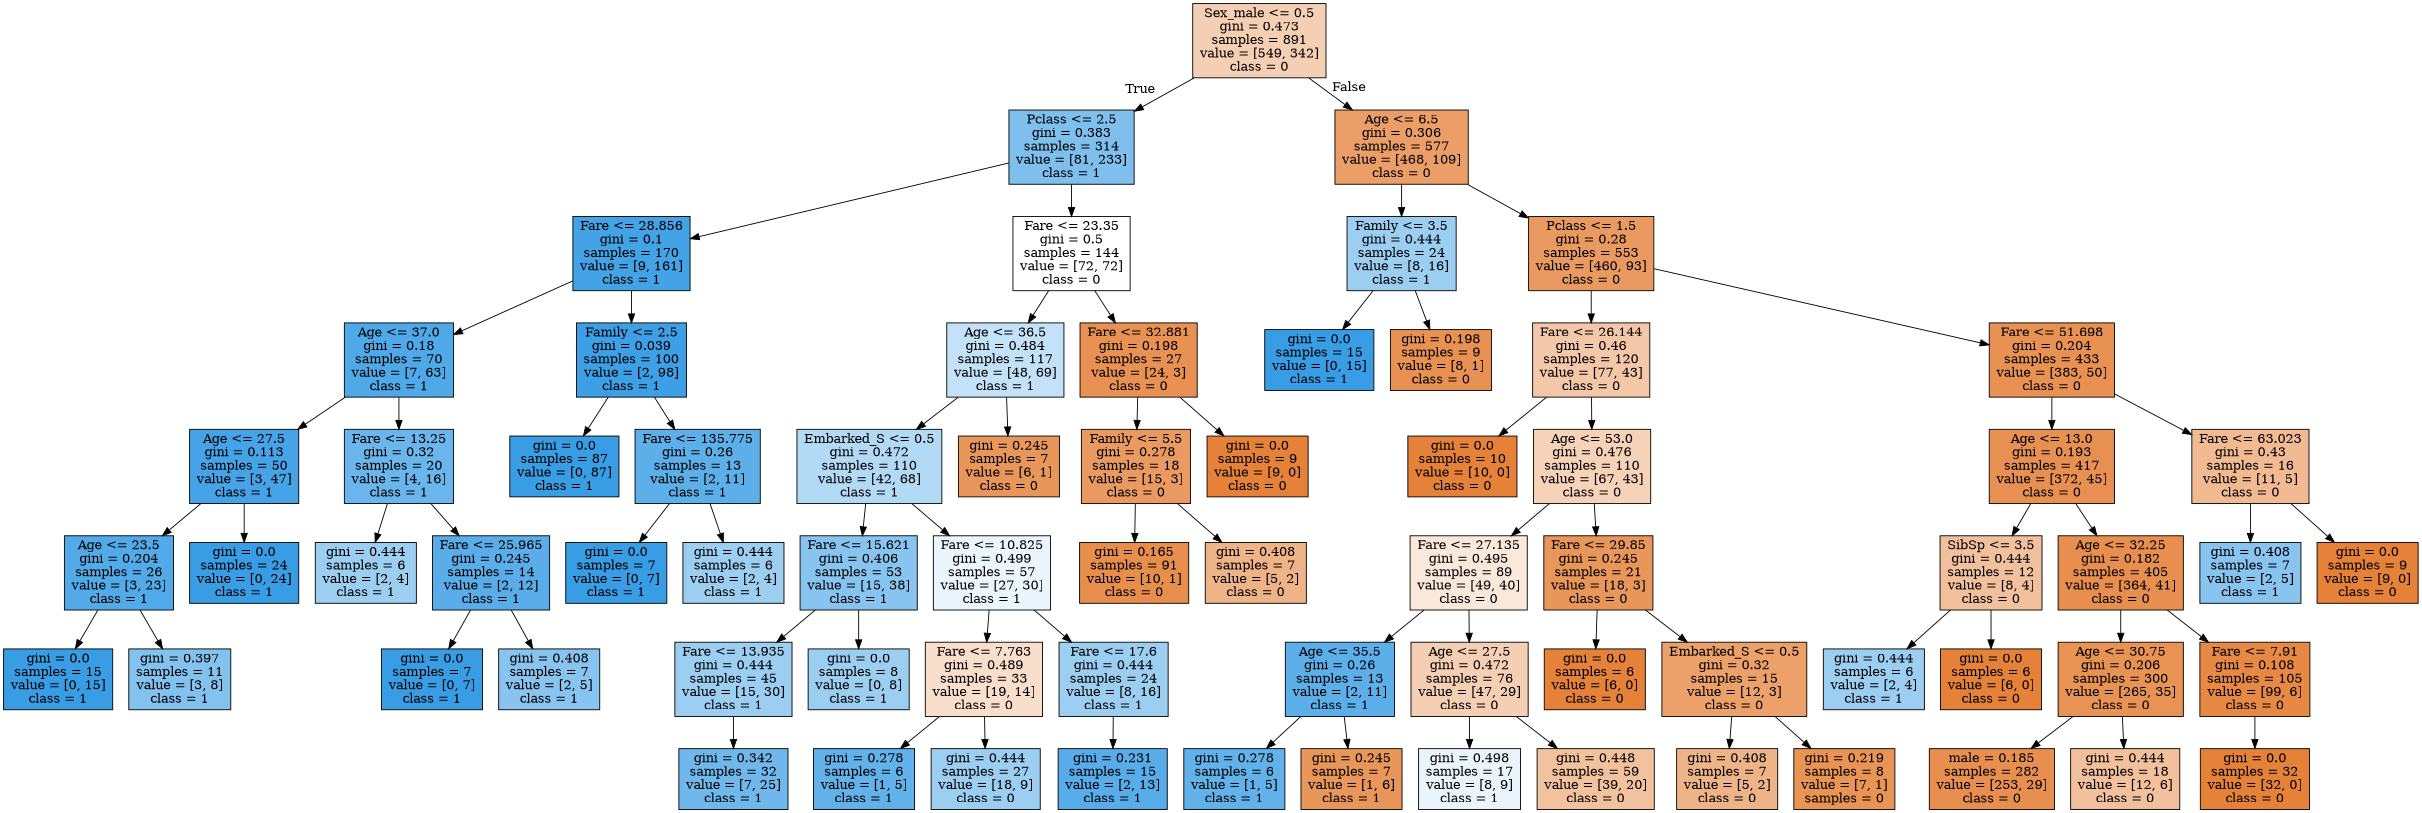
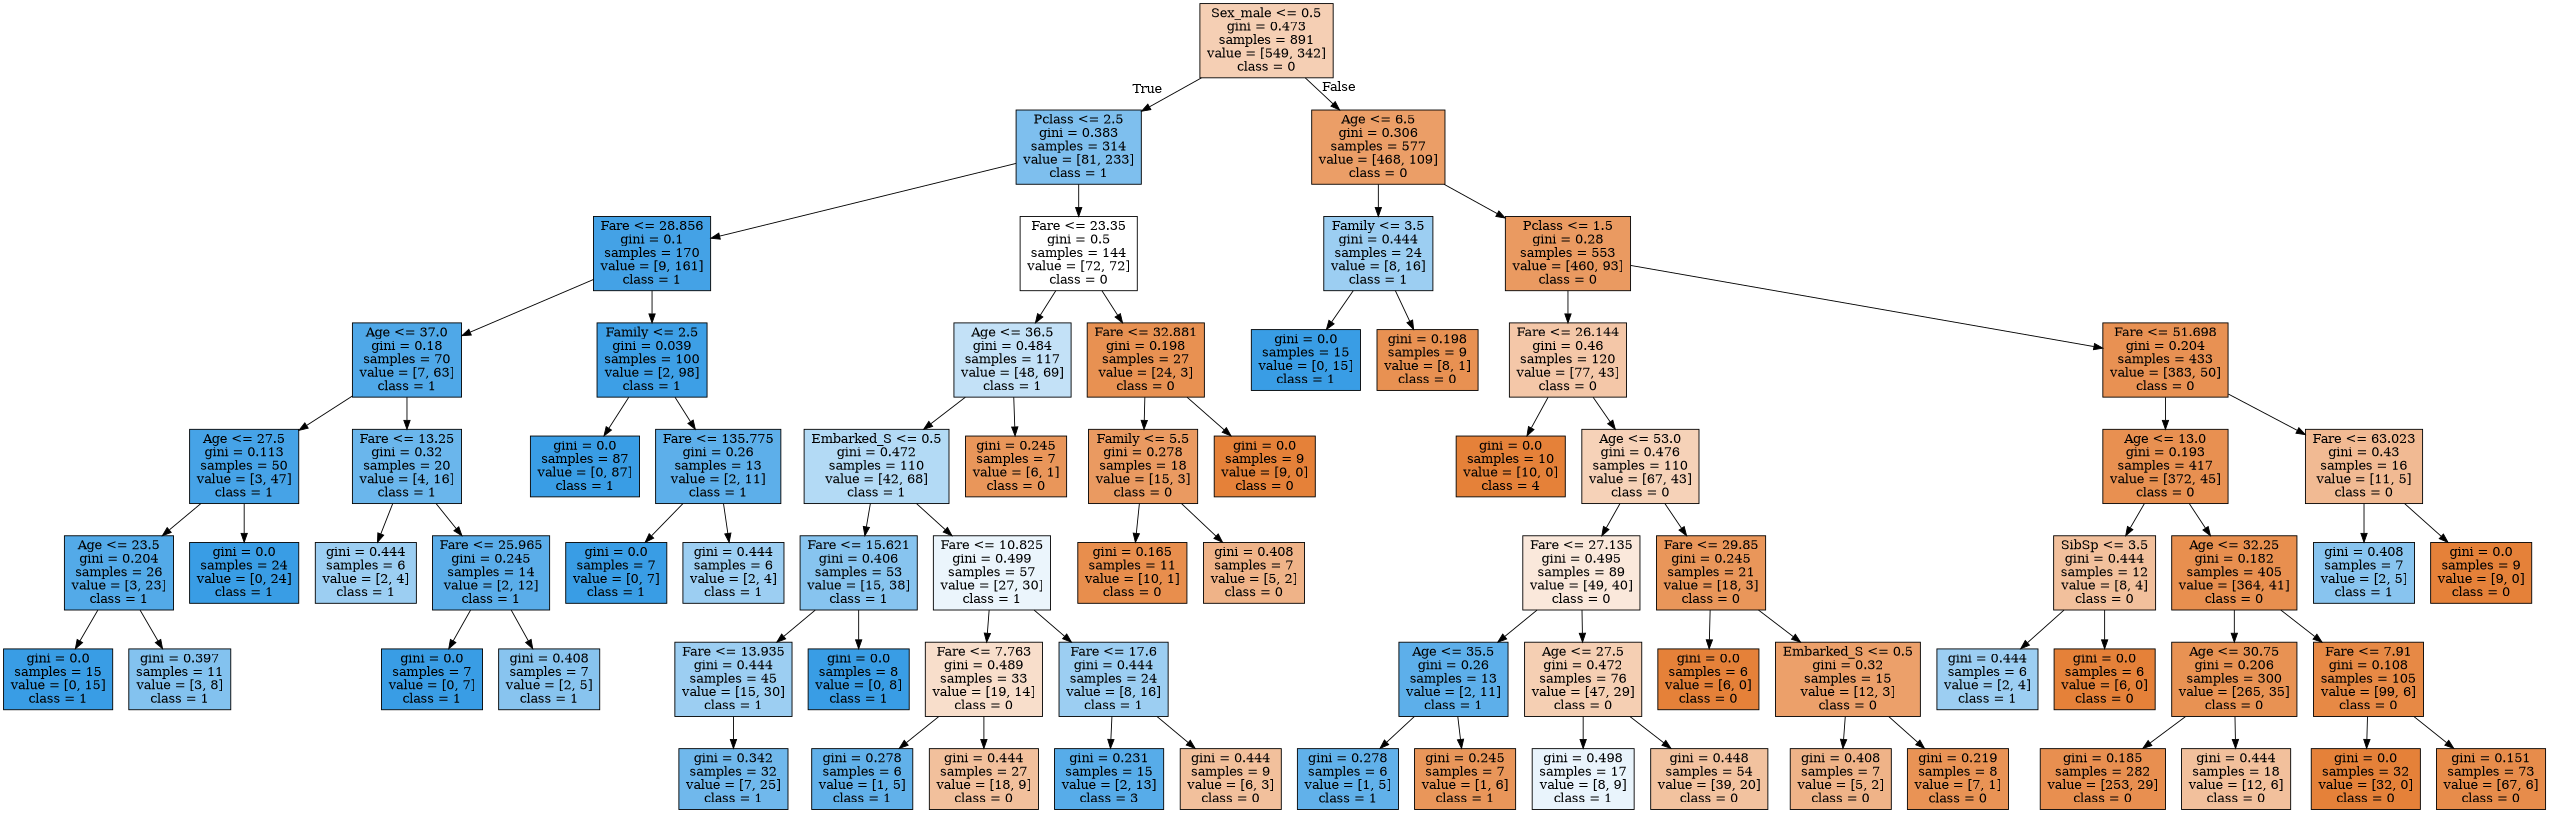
node "gini = 0.0 samples = 10 value = [10, 0] class = 0": label "gini = 0.0 samples = 10 value = [10, 0] class = 0" -> "gini = 0.0 samples = 10 value = [10, 0] class = 4"
node "gini = 0.165 samples = 91 value = [10, 1] class = 0": label "gini = 0.165 samples = 91 value = [10, 1] class = 0" -> "gini = 0.165 samples = 11 value = [10, 1] class = 0"
node "gini = 0.0 samples = 8 value = [0, 8] class = 1": fillcolor #9ccef2 -> #399de5
node "gini = 0.444 samples = 27 value = [18, 9] class = 0": fillcolor #9ccef2 -> #f2c09c
node "gini = 0.231 samples = 15 value = [2, 13] class = 1": label "gini = 0.231 samples = 15 value = [2, 13] class = 1" -> "gini = 0.231 samples = 15 value = [2, 13] class = 3"
node "gini = 0.444 samples = 9 value = [6, 3] class = 0": added
node "gini = 0.448 samples = 59 value = [39, 20] class = 0": label "gini = 0.448 samples = 59 value = [39, 20] class = 0" -> "gini = 0.448 samples = 54 value = [39, 20] class = 0"
node "gini = 0.219 samples = 8 value = [7, 1] samples = 0": label "gini = 0.219 samples = 8 value = [7, 1] samples = 0" -> "gini = 0.219 samples = 8 value = [7, 1] class = 0"
node "male = 0.185 samples = 282 value = [253, 29] class = 0": label "male = 0.185 samples = 282 value = [253, 29] class = 0" -> "gini = 0.185 samples = 282 value = [253, 29] class = 0"
node "gini = 0.151 samples = 73 value = [67, 6] class = 0": added
